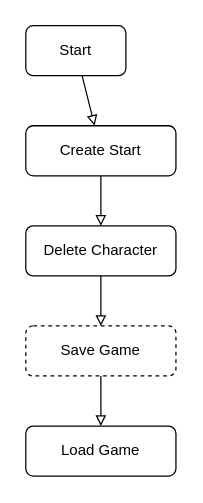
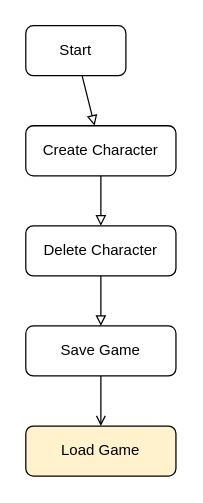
node "Create Start": label "Create Start" -> "Create Character"
node "Save Game": style dashed -> solid
edge "Save Game" -> "Load Game": arrowhead block -> open
node "Load Game": fillcolor #ffffff -> #fff2cc
